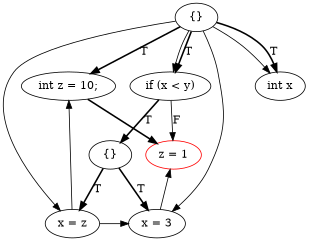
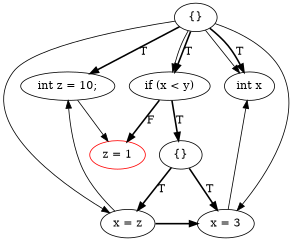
edge "if (x < y)" -> "z = 1": style solid -> bold
edge "int z = 10;" -> "z = 1": style bold -> solid
edge "x = 3" -> "z = 1": now "x = 3" -> "int x"
edge "x = z" -> "x = 3": style solid -> bold
